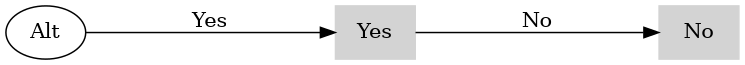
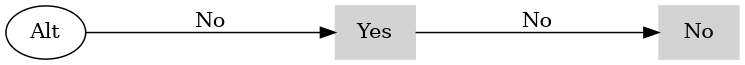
edge "Alt" -> "Yes": label "Yes" -> "No"
